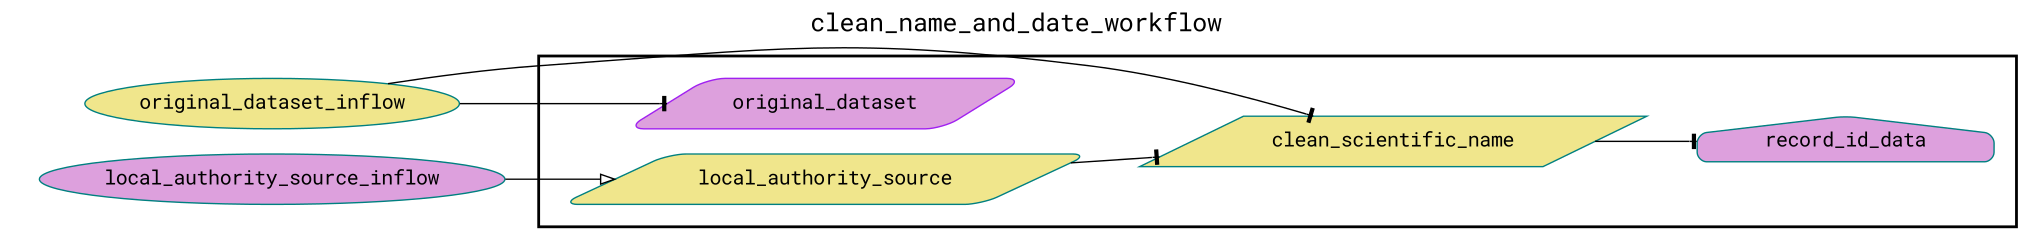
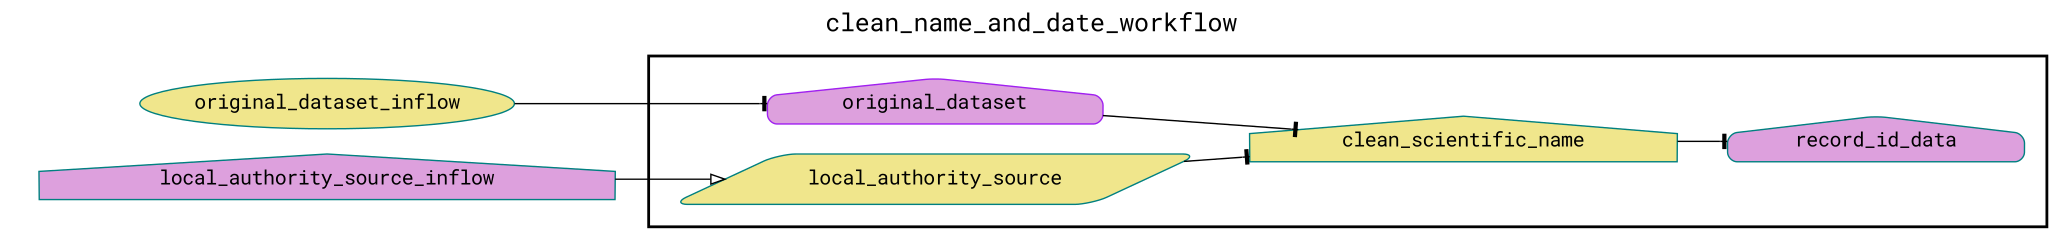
edge "original_dataset_inflow" -> "clean_scientific_name": now "original_dataset" -> "clean_scientific_name"
node "original_dataset": shape parallelogram -> house
node "clean_scientific_name": shape parallelogram -> house
node "local_authority_source_inflow": shape ellipse -> house
